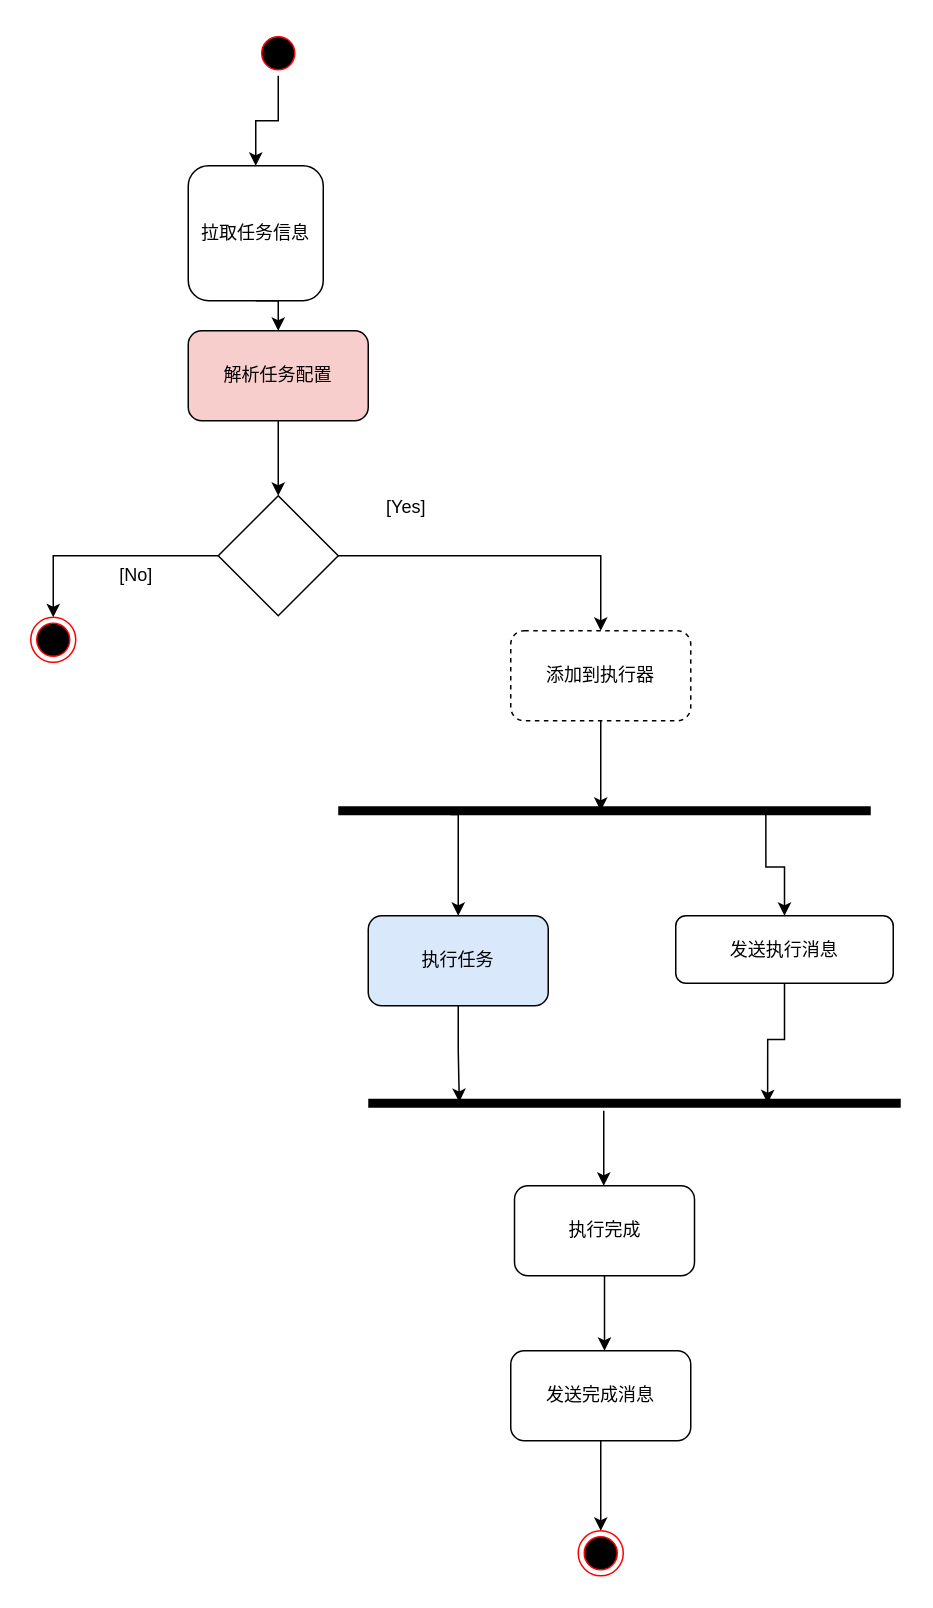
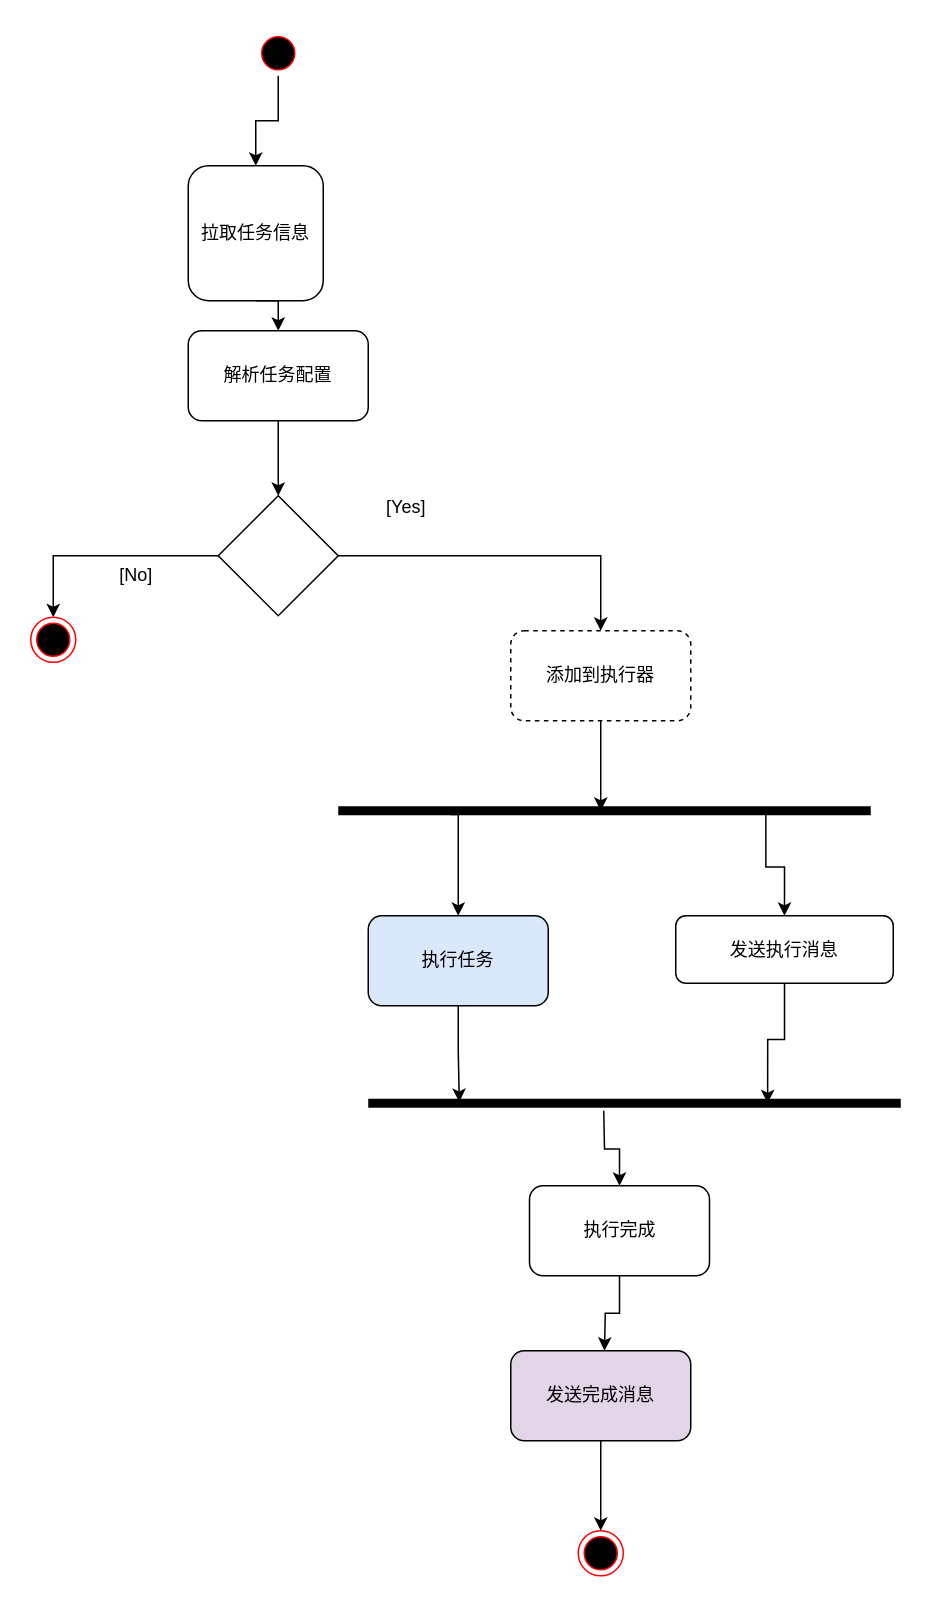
node "解析任务配置": fillcolor #f8cecc -> #ffffff
node "执行完成": moved (605, 1231) -> (620, 1231)
node "发送完成消息": fillcolor #ffffff -> #e1d5e7
